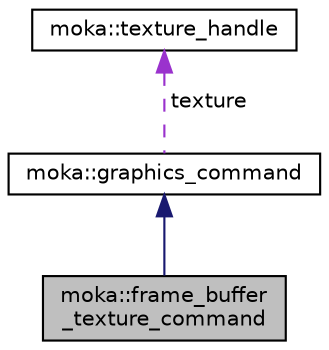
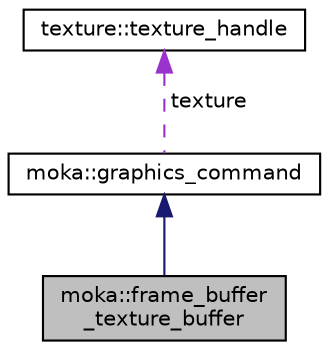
node "moka::texture_handle": label "moka::texture_handle" -> "texture::texture_handle"
node "moka::frame_buffer _texture_command": label "moka::frame_buffer _texture_command" -> "moka::frame_buffer _texture_buffer"
